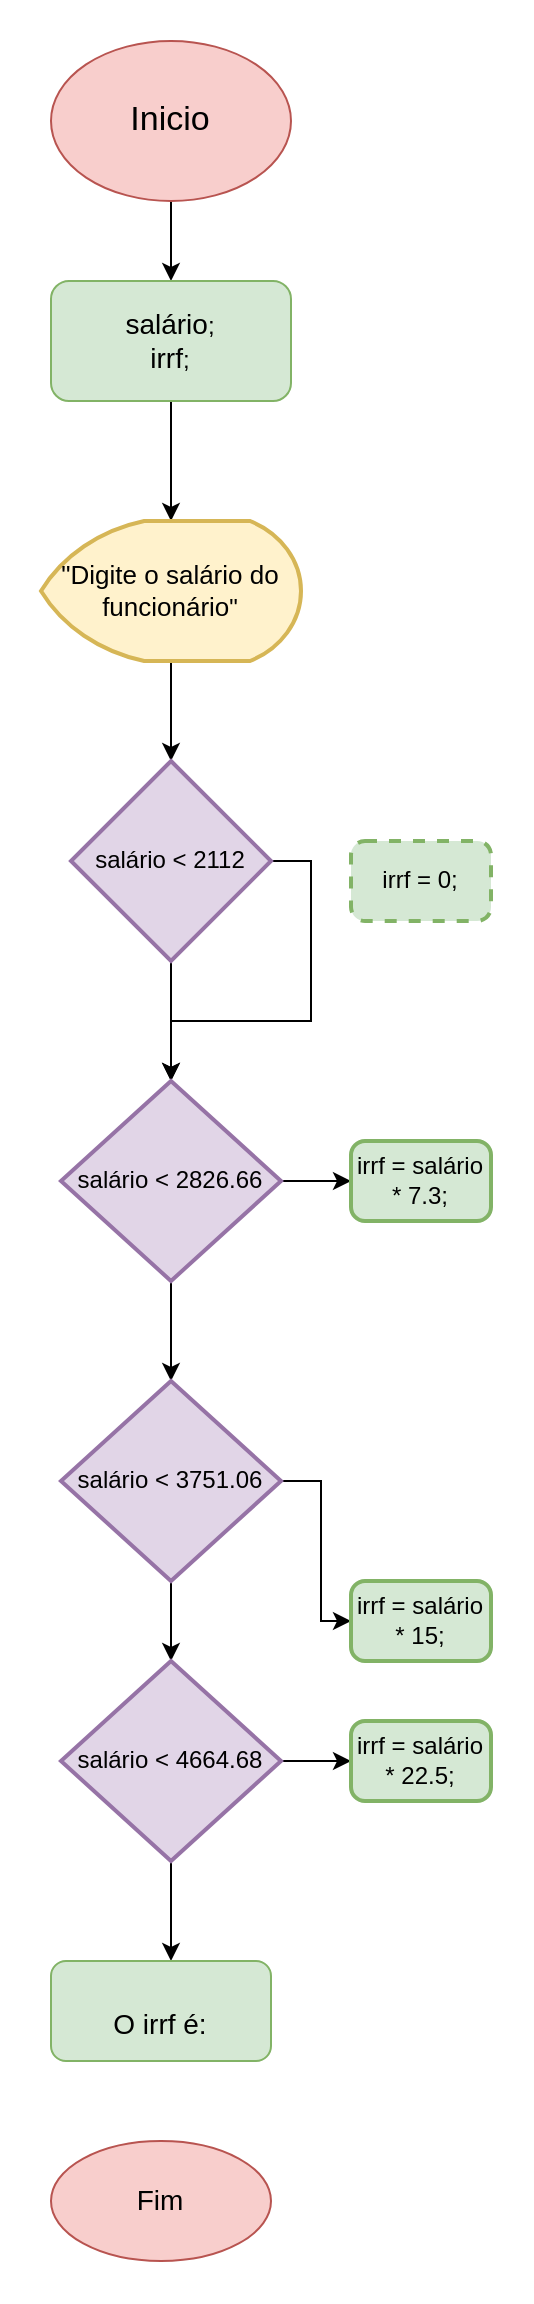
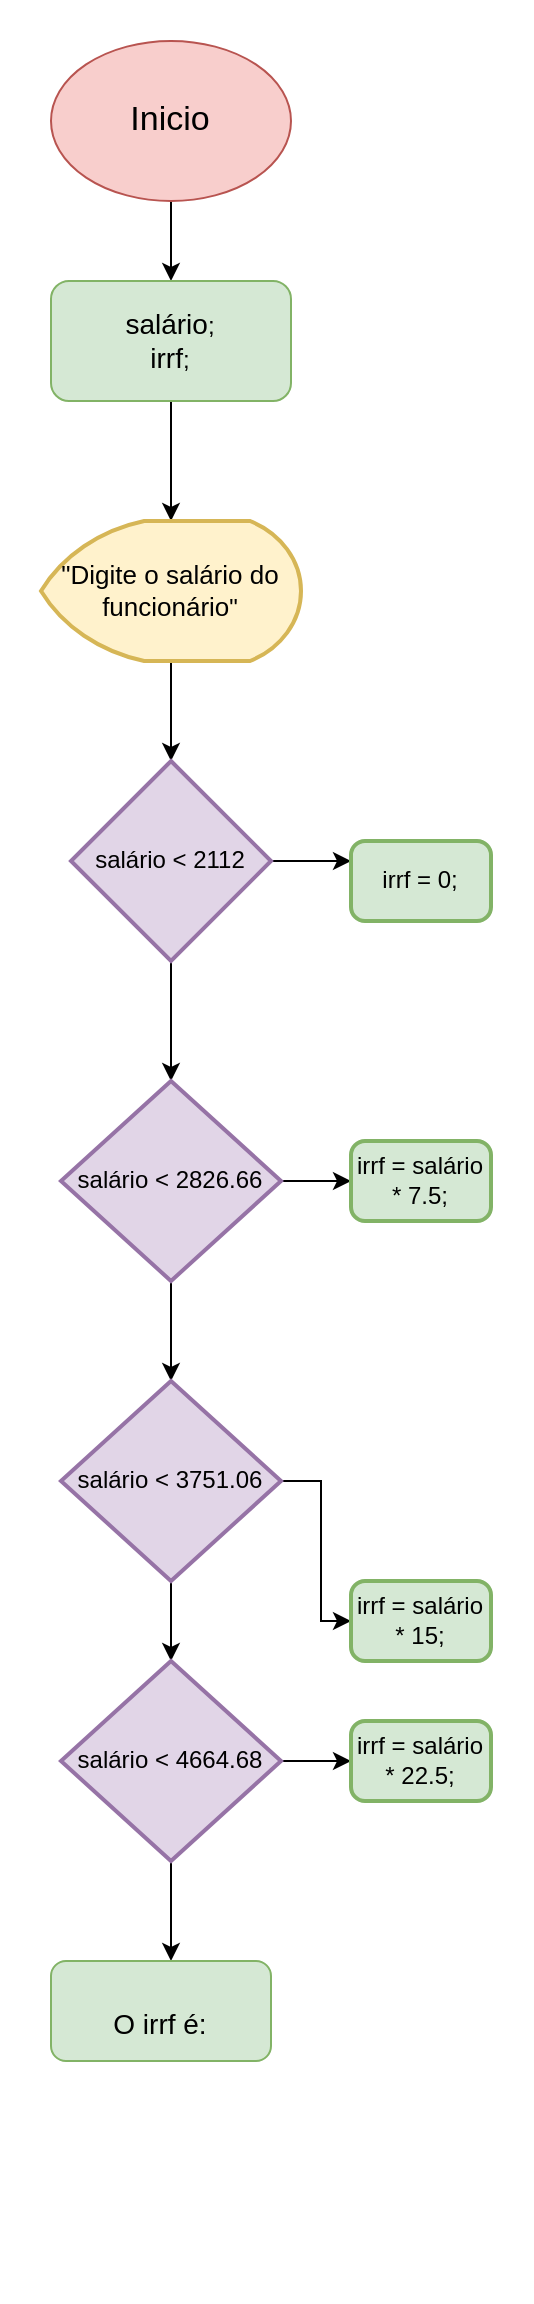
node "irrf = 0;": style dashed -> solid
edge "salário < 2112" -> "salário < 2826.66": now "salário < 2112" -> "irrf = 0;"
node "irrf = salário * 7.3;": label "irrf = salário * 7.3;" -> "irrf = salário * 7.5;"
node "Fim": removed
